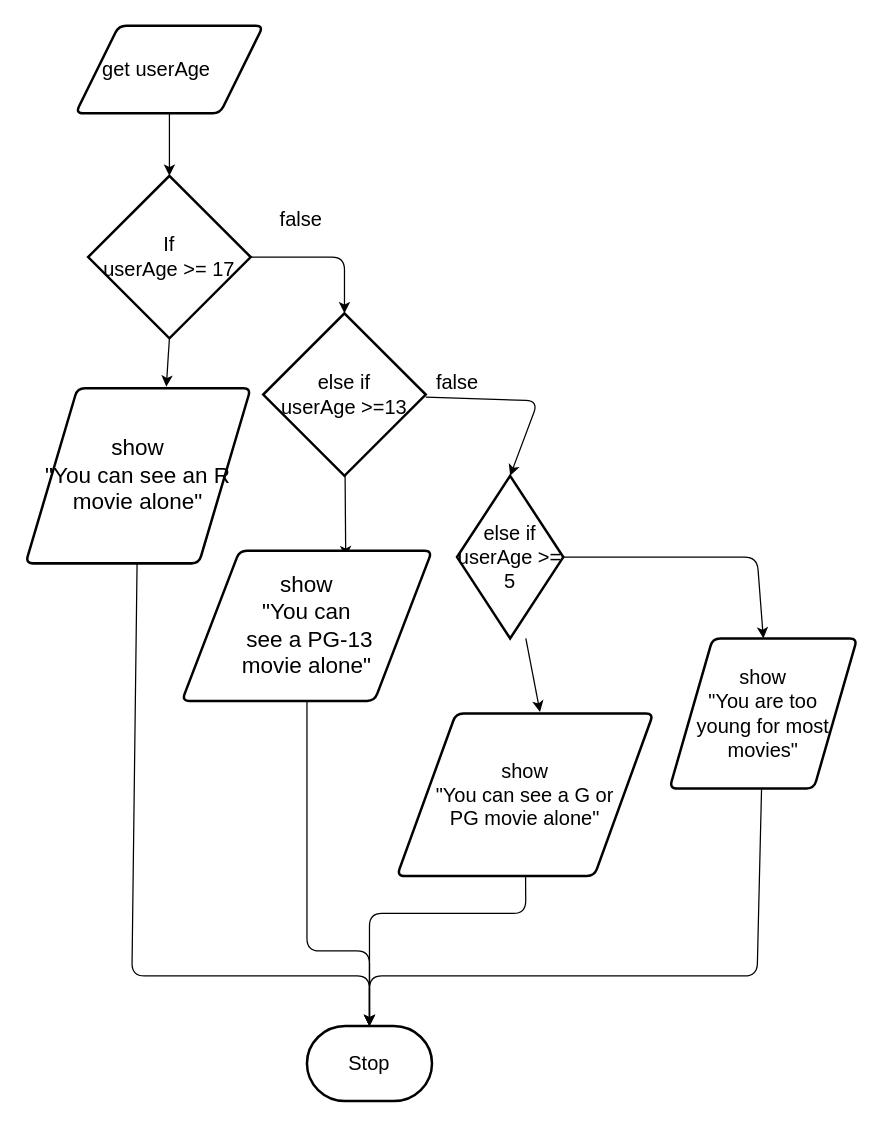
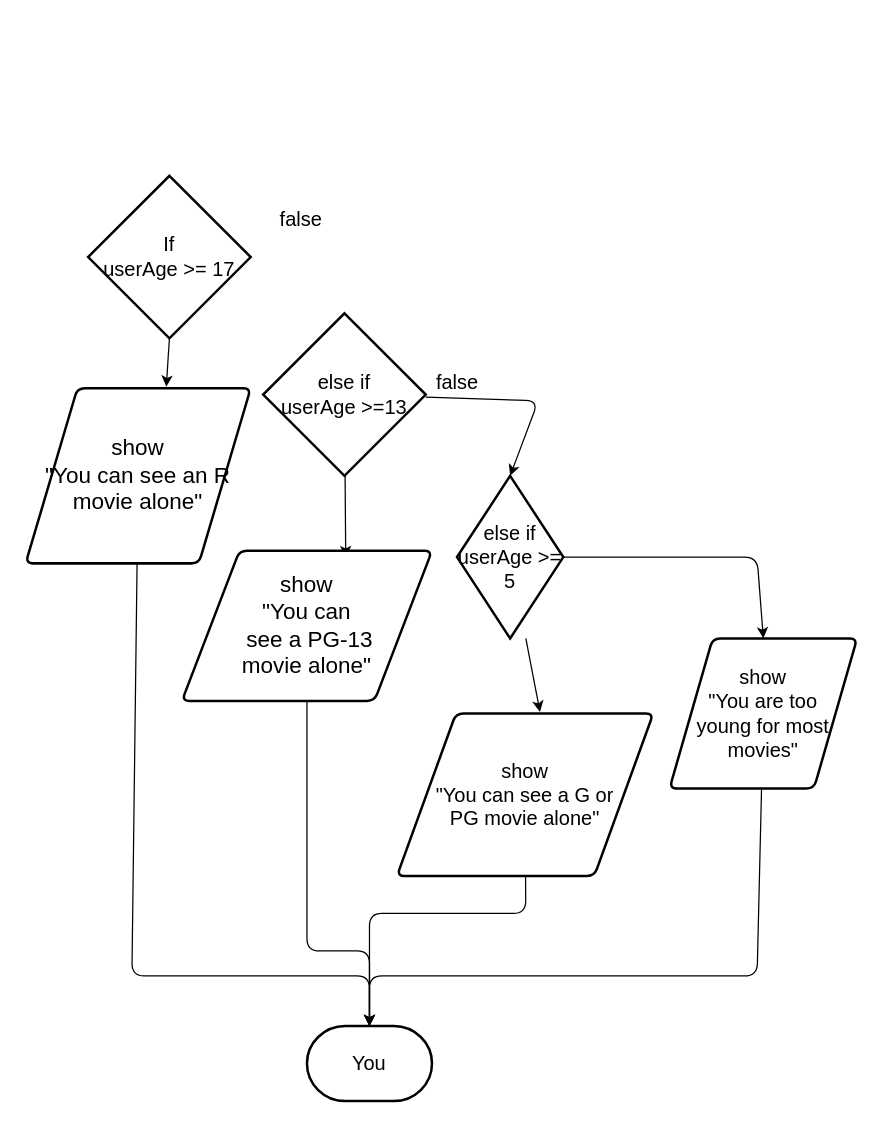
node "get userAge": removed
edge "get userAge" -> "If userAge >= 17": removed
edge "If userAge >= 17" -> "else if userAge >=13": removed
node "Stop": label "Stop" -> "You"
